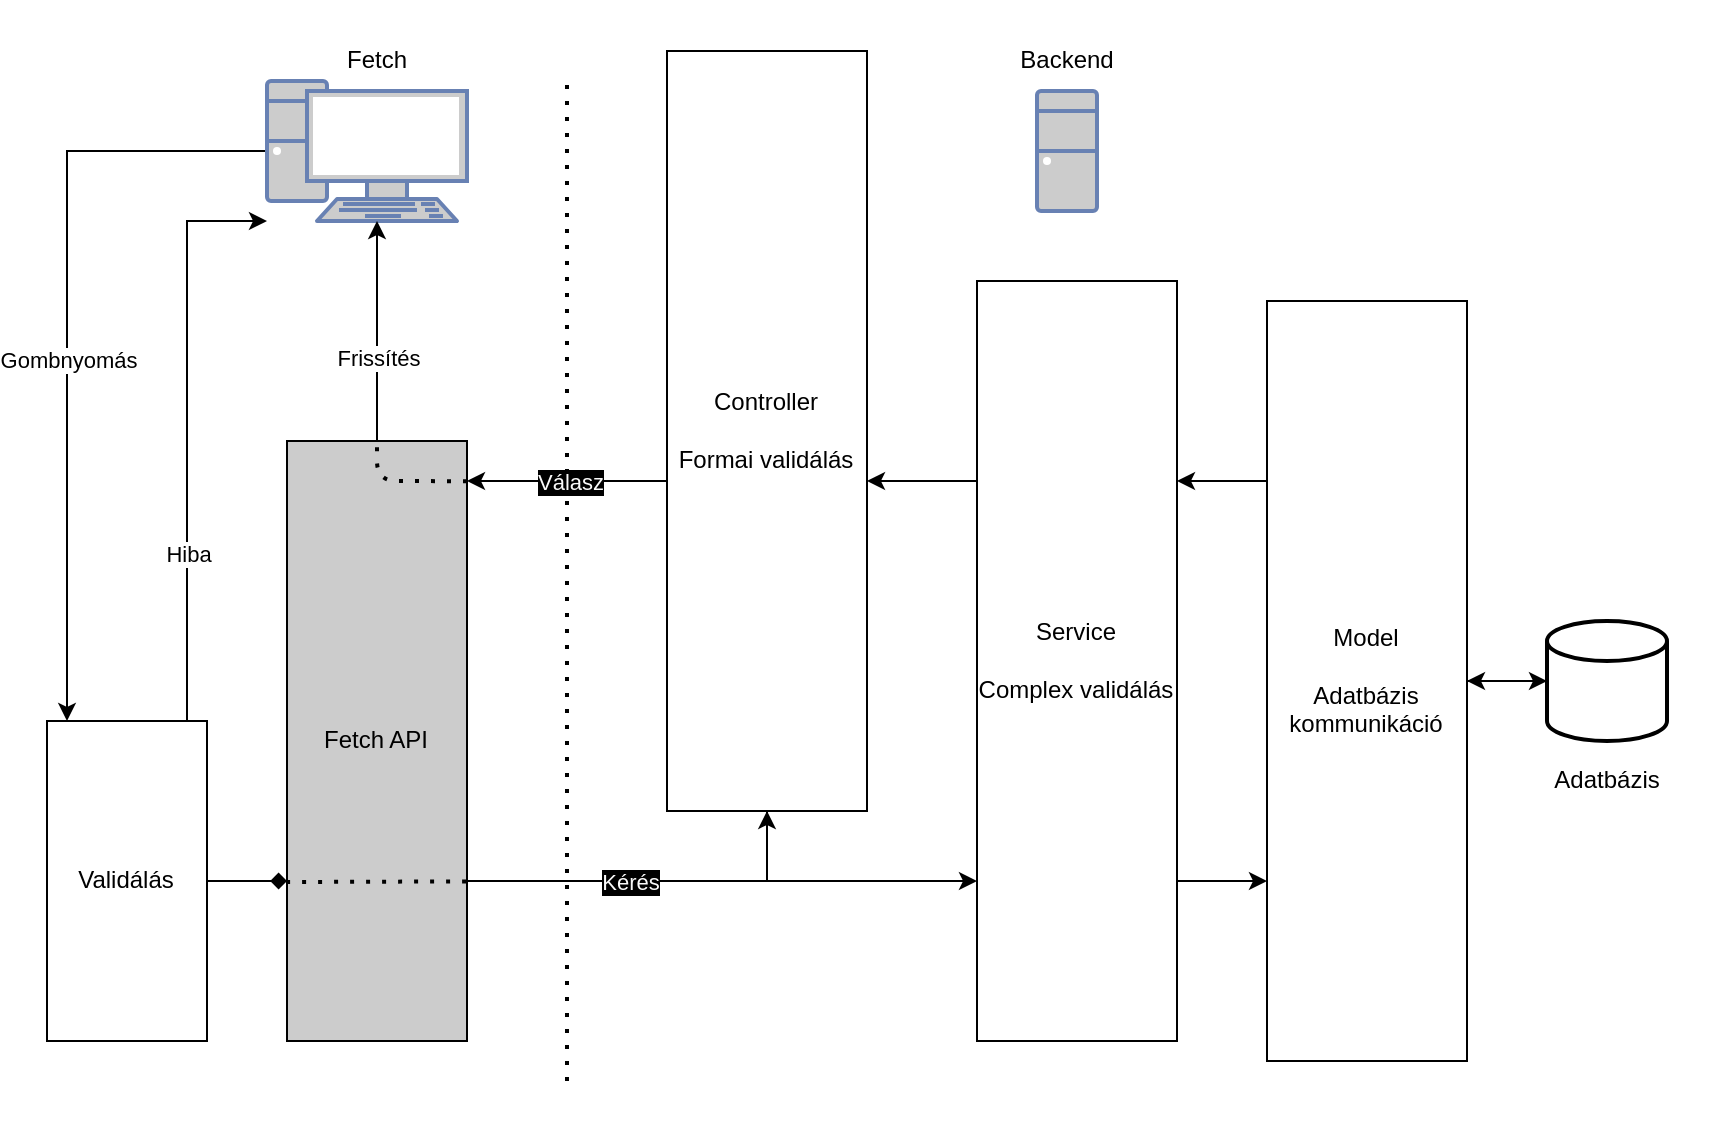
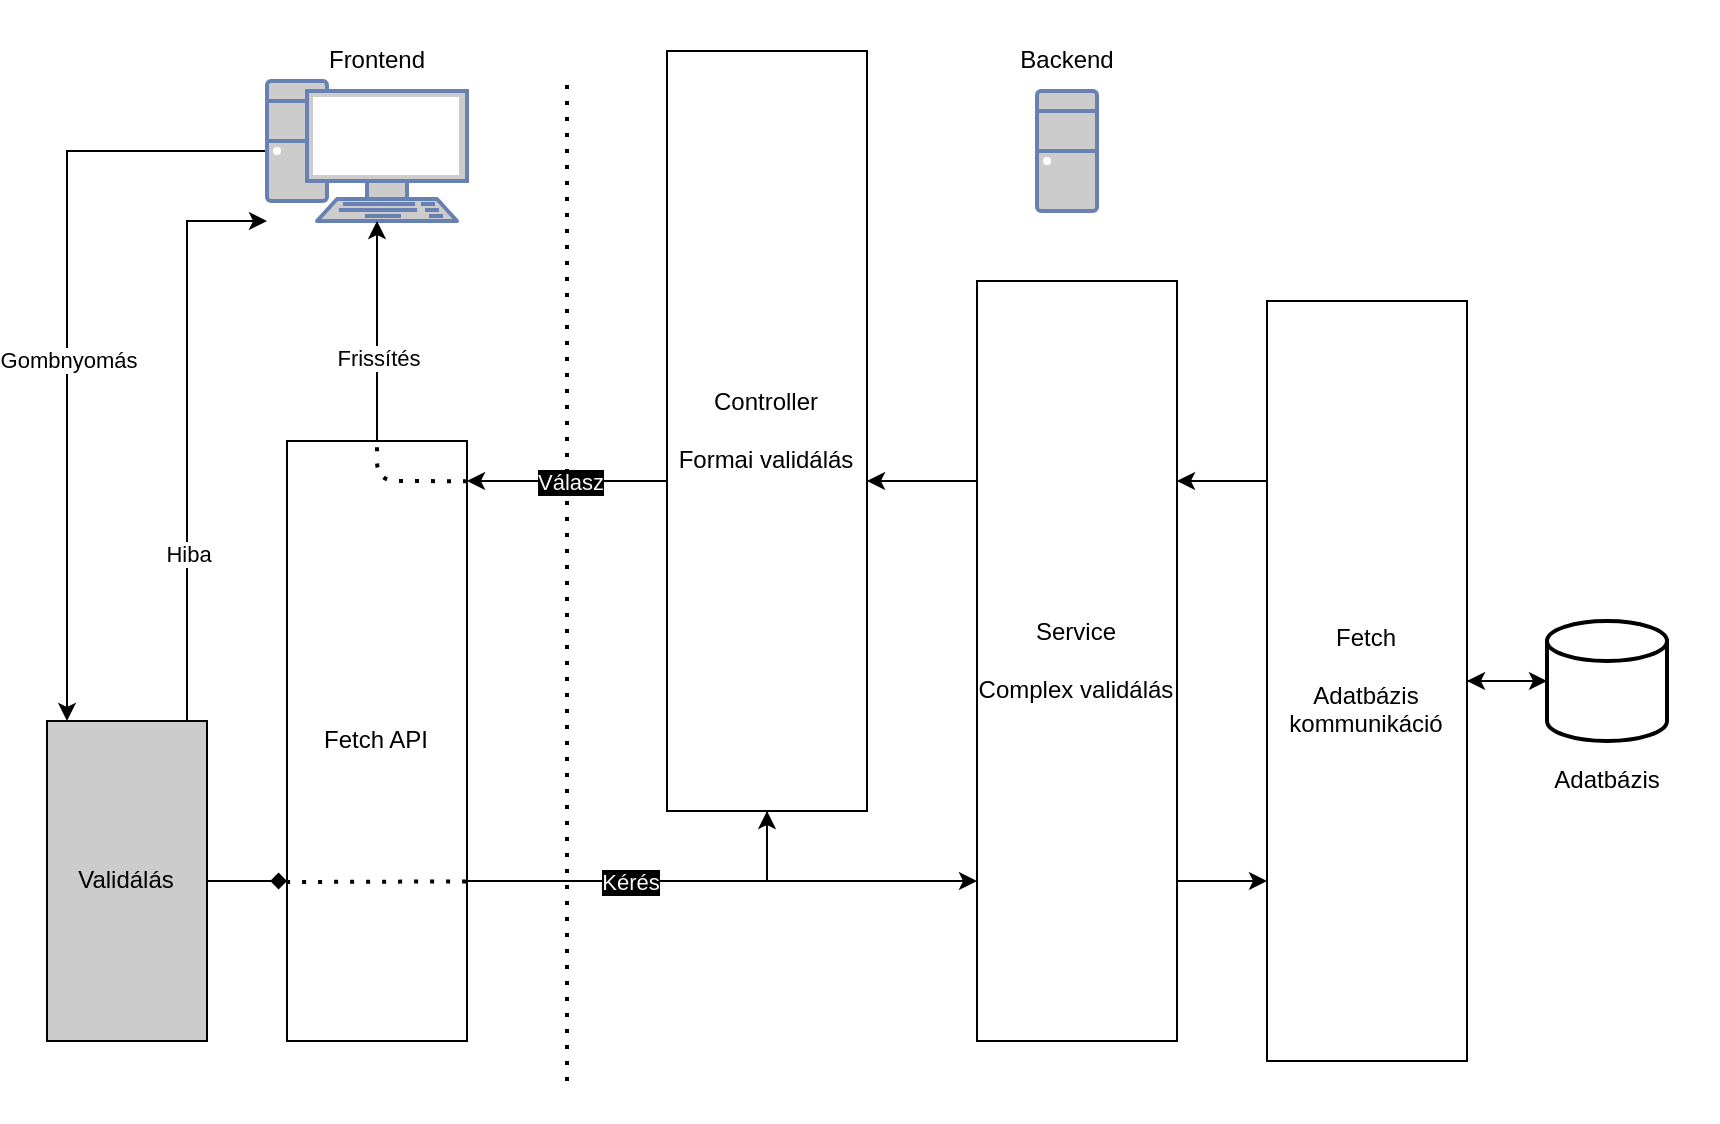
node "Fetch": label "Fetch" -> "Frontend"
node "Model Adatbázis kommunikáció": label "Model Adatbázis kommunikáció" -> "Fetch Adatbázis kommunikáció"
node "Fetch API": fillcolor #cccccc -> #ffffff
node "Validálás": fillcolor #ffffff -> #cccccc
